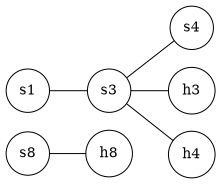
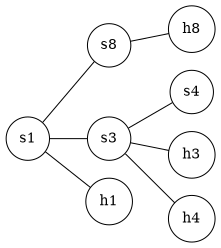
edge "s8" -- "s1": added
node "h1": added
